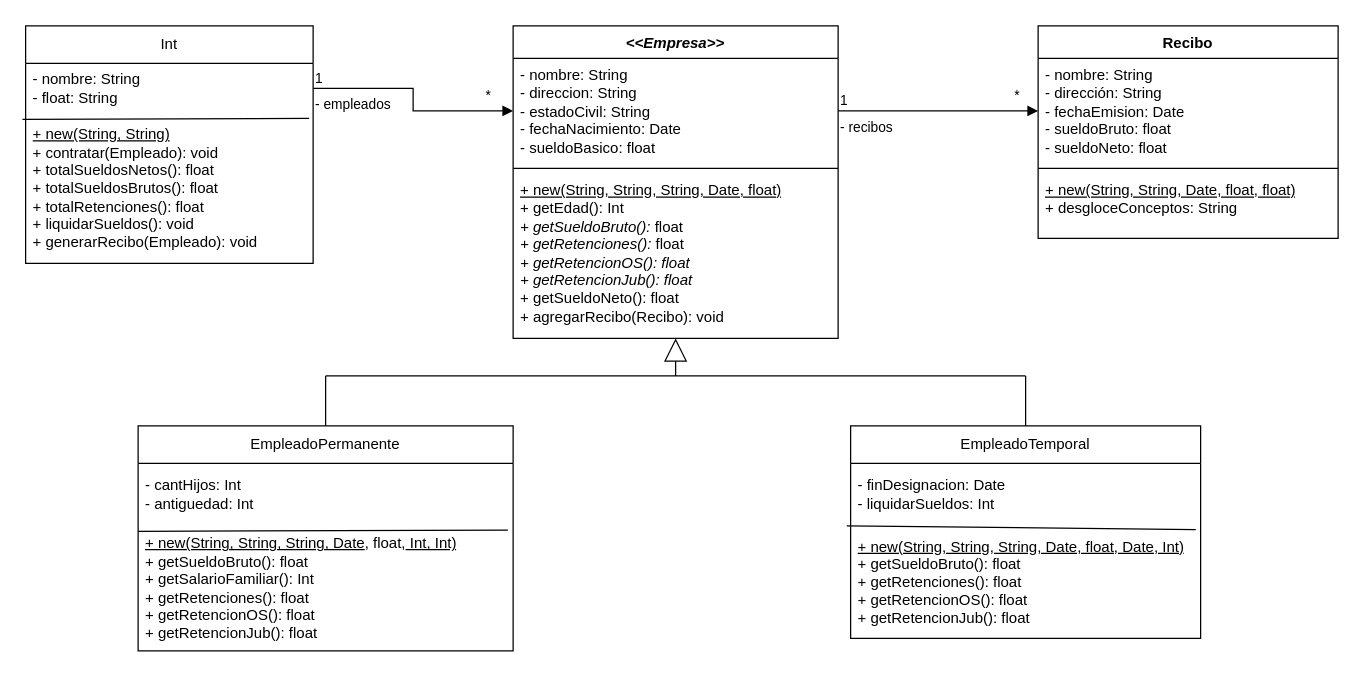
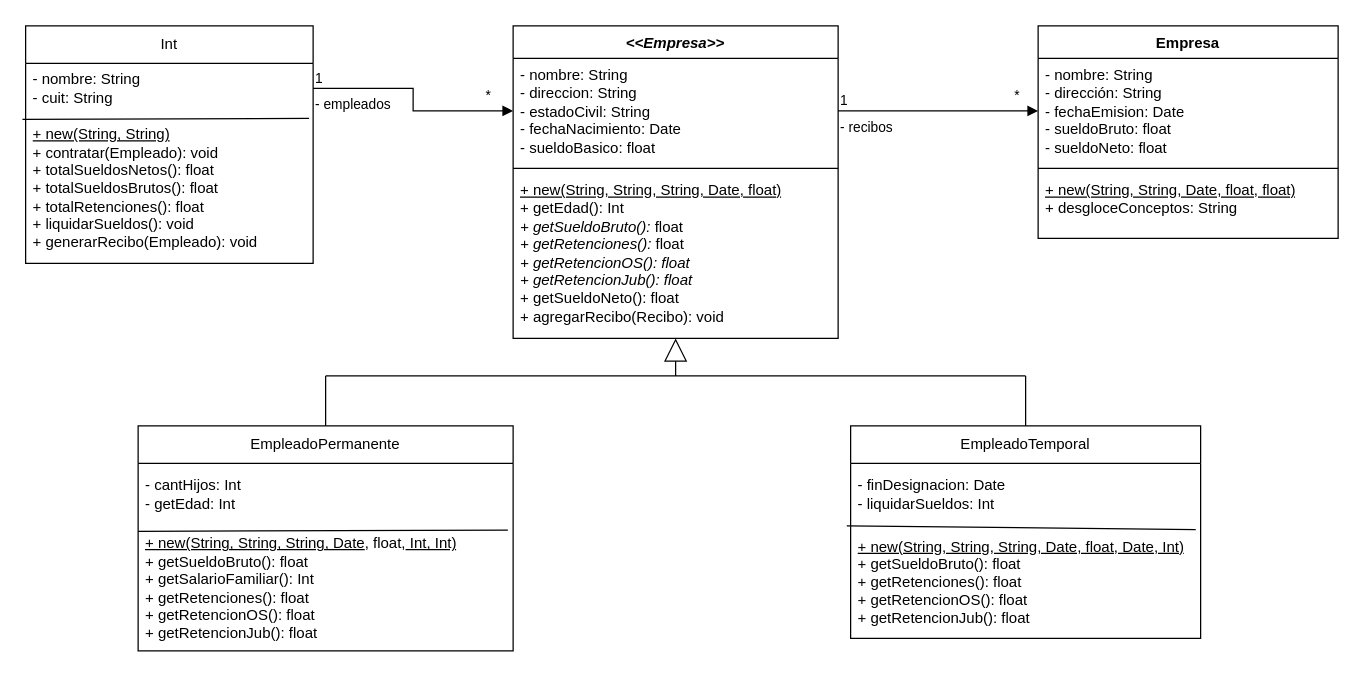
node "Recibo": label "Recibo" -> "Empresa"
node "- nombre: String - float: String": label "- nombre: String - float: String" -> "- nombre: String - cuit: String"
node "- cantHijos: Int - antiguedad: Int": label "- cantHijos: Int - antiguedad: Int" -> "- cantHijos: Int - getEdad: Int"
